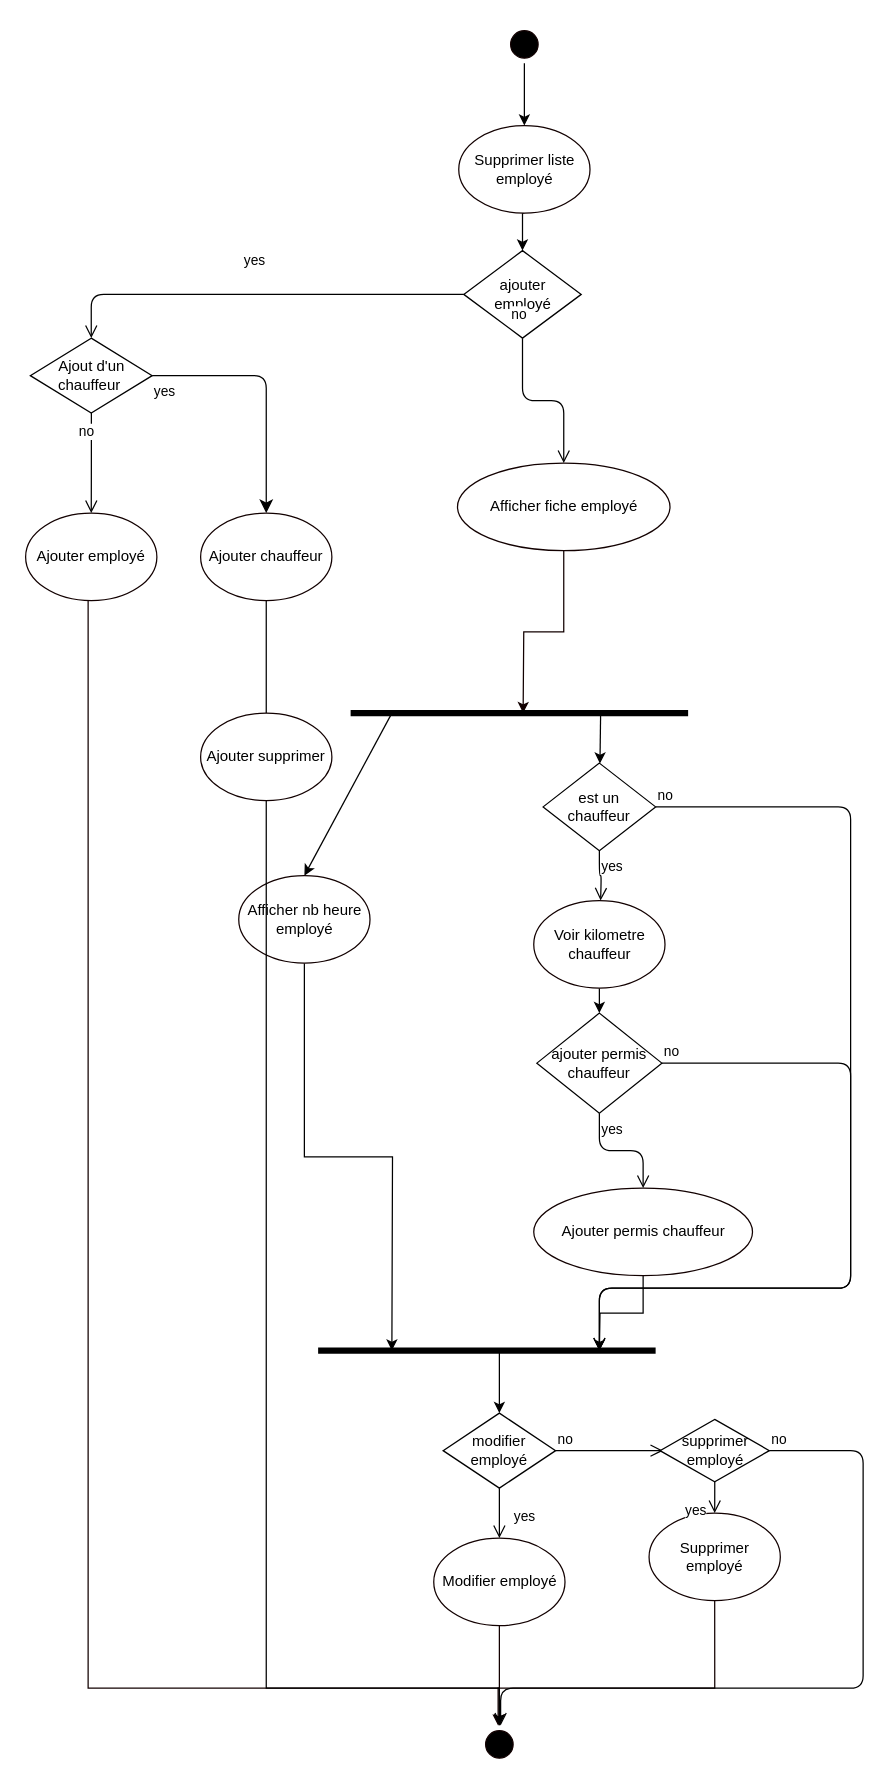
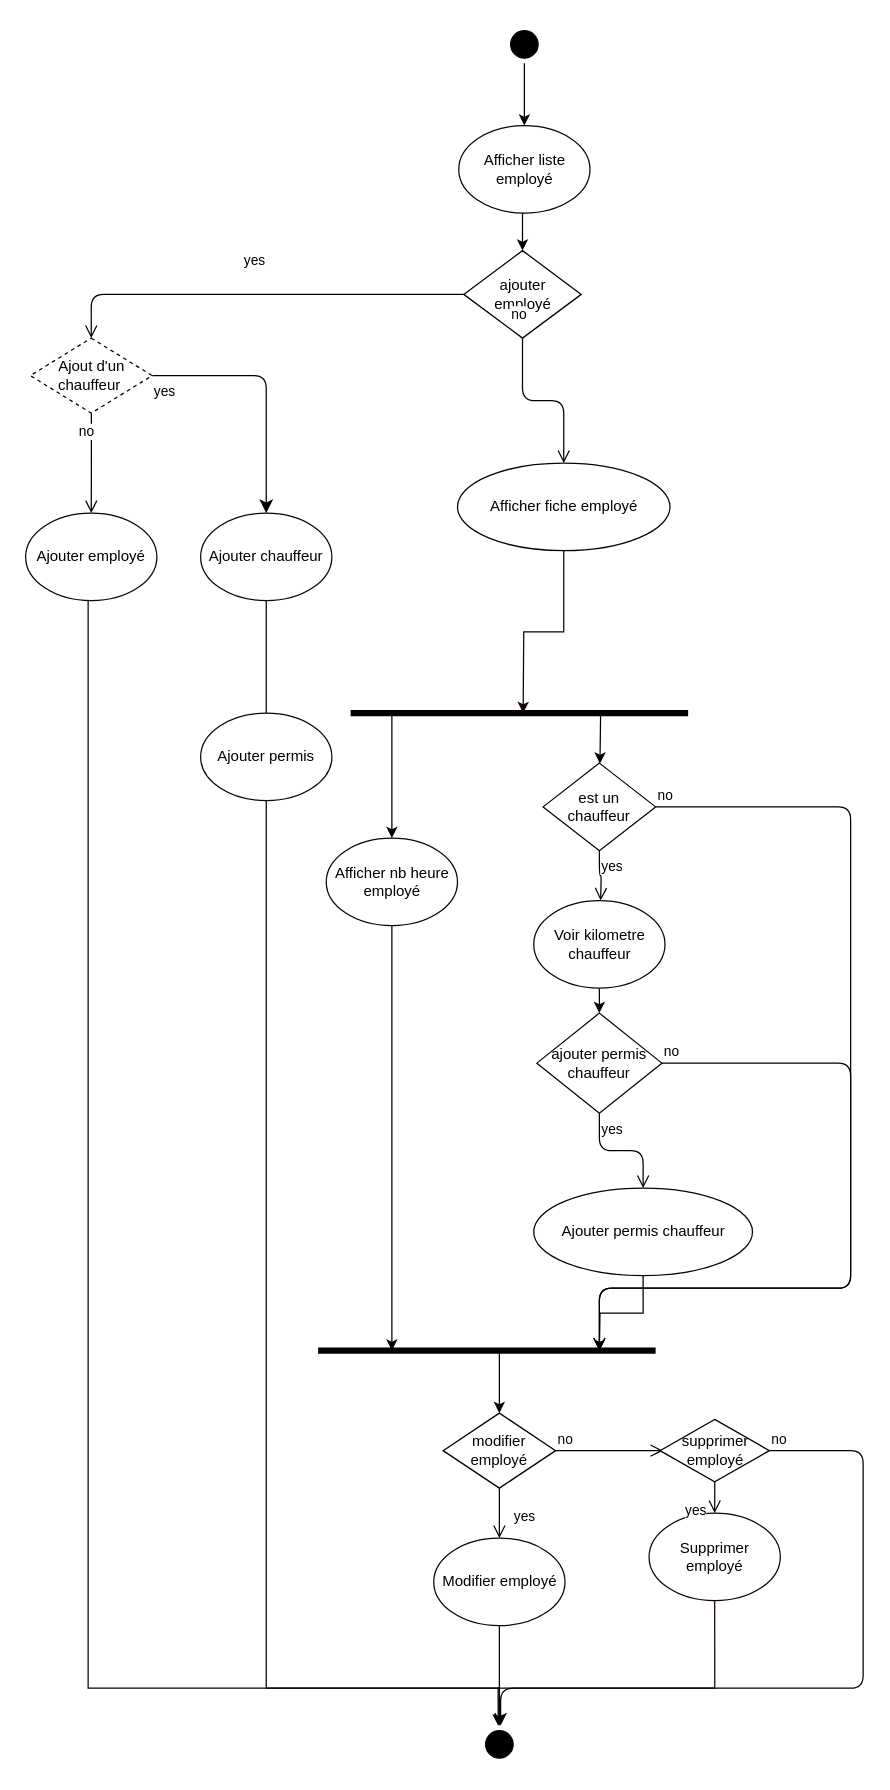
node "Supprimer liste employé": label "Supprimer liste employé" -> "Afficher liste employé"
node "Ajout d'un chauffeur": style solid -> dashed
node "Ajouter supprimer": label "Ajouter supprimer" -> "Ajouter permis"
node "Afficher nb heure employé": moved (304, 919) -> (392, 882)
